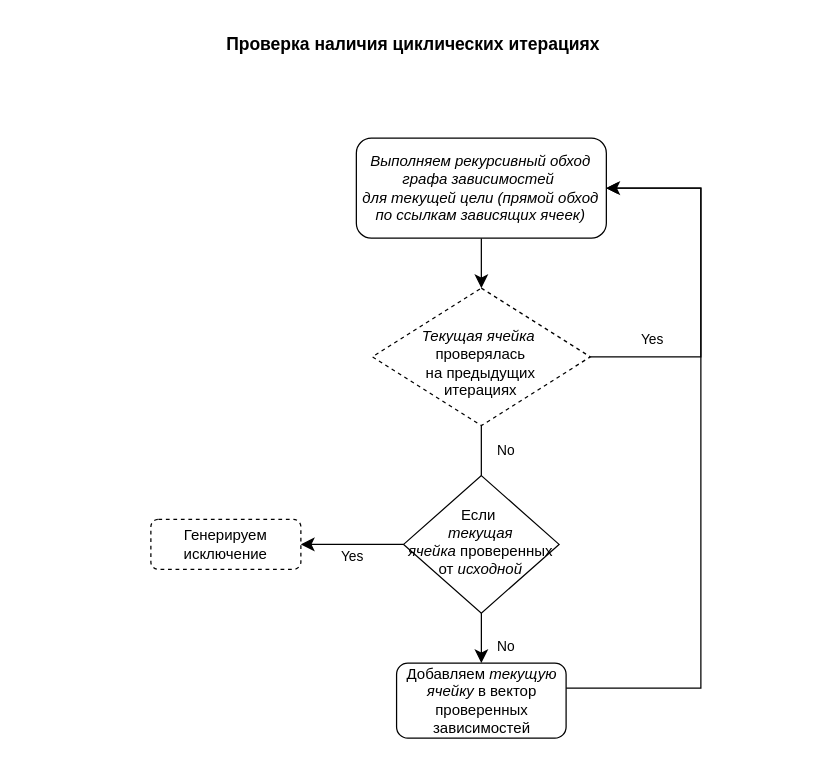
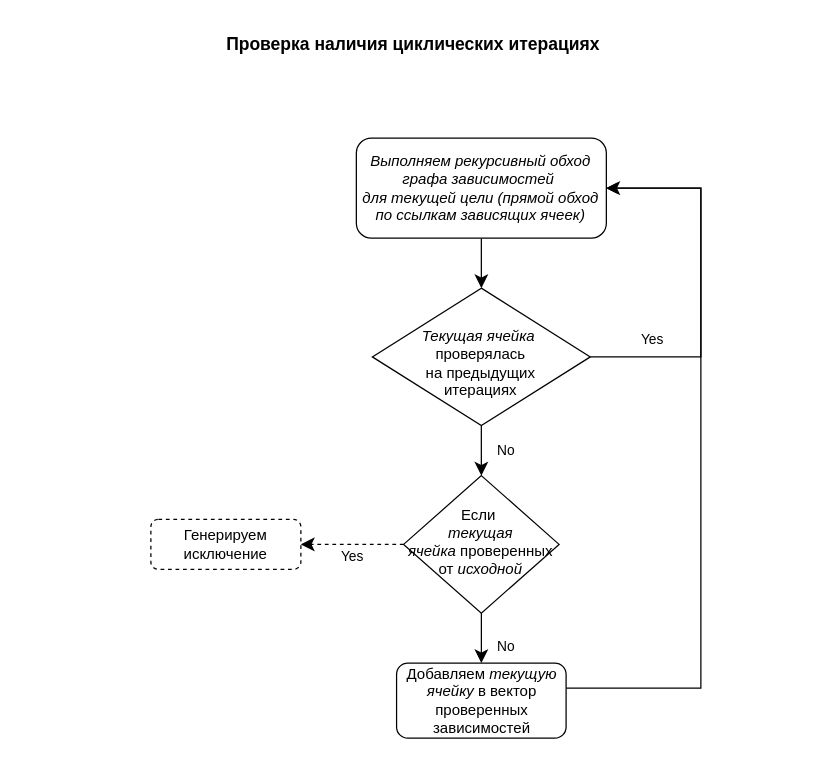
node "Текущая ячейка проверялась на предыдущих итерациях": style dashed -> solid
edge "Текущая ячейка проверялась на предыдущих итерациях" -- "Если текущая ячейка проверенных от исходной": arrowhead none -> classic
edge "Если текущая ячейка проверенных от исходной" -> "Генерируем исключение": style solid -> dashed
